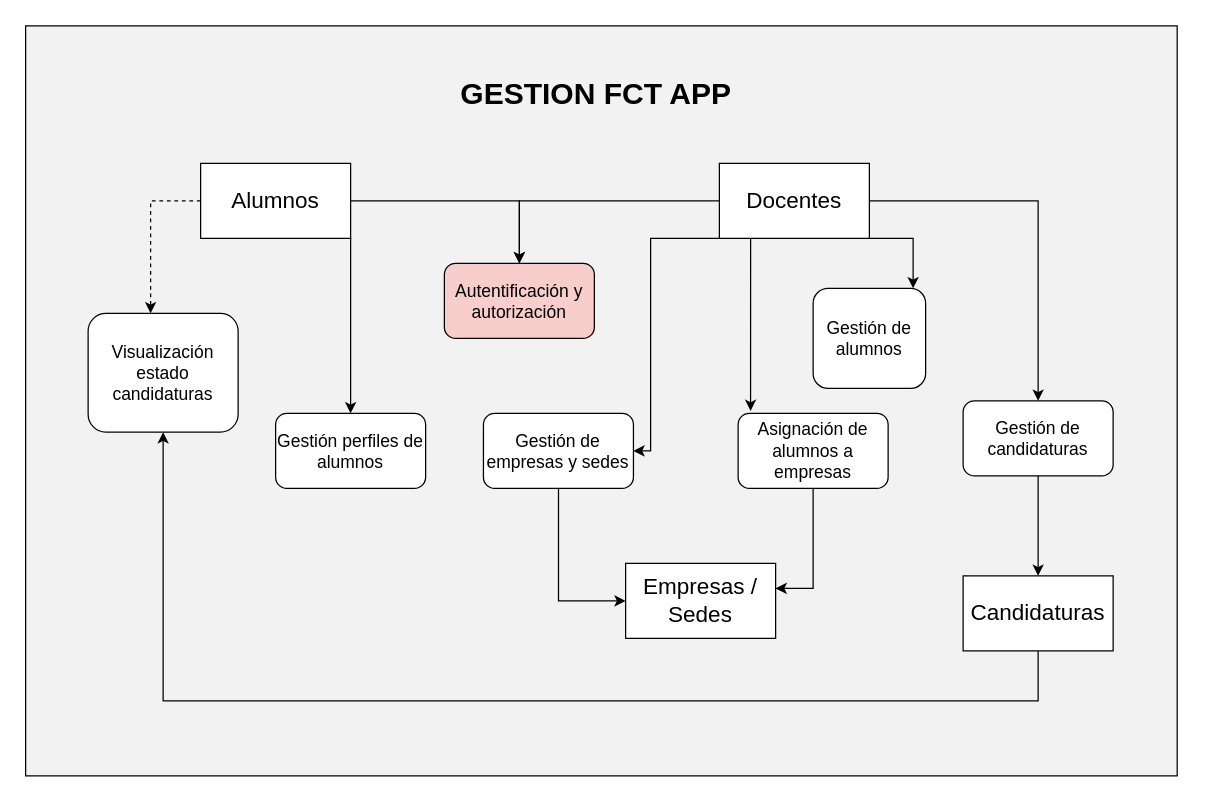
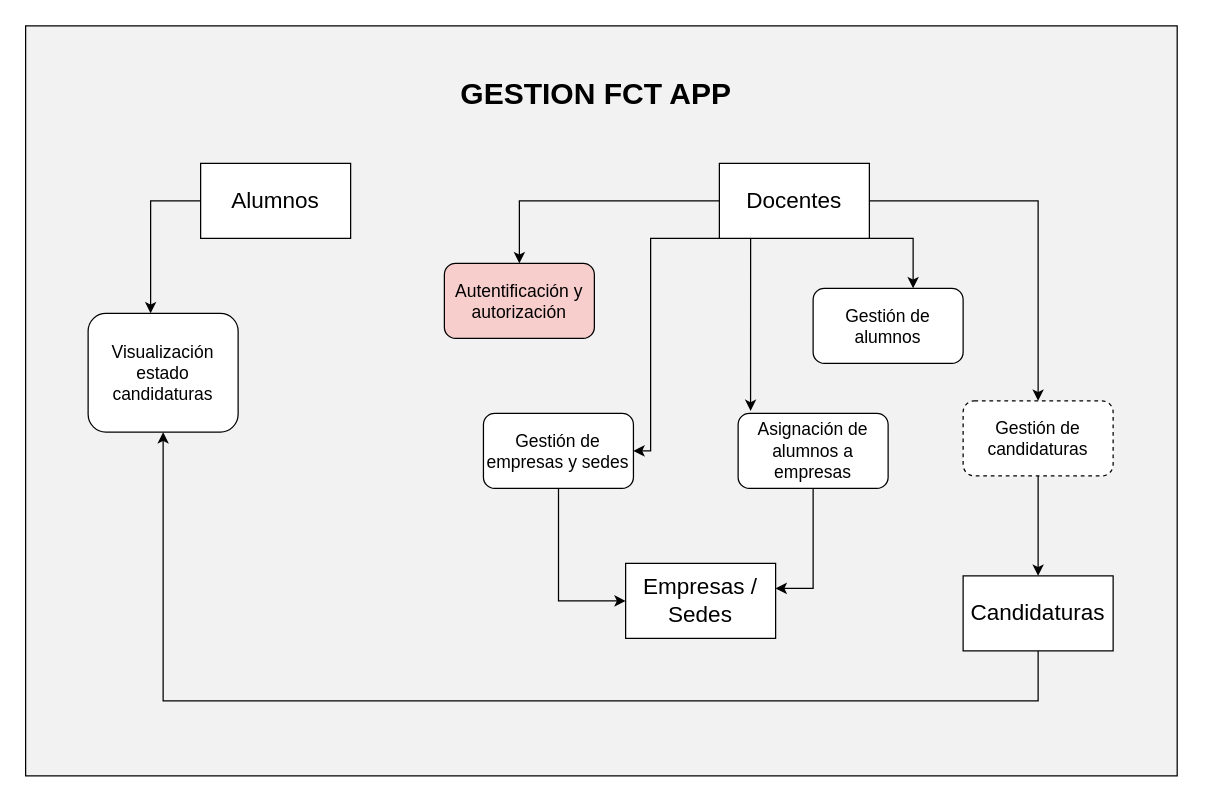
edge "Alumnos" -> "Autentificación y autorización": removed
edge "Alumnos" -> "Visualización estado candidaturas": style dashed -> solid
edge "Alumnos" -> "Gestión perfiles de alumnos": removed
node "Gestión de alumnos": size 113x100 -> 150x75
node "Gestión de candidaturas": style solid -> dashed
node "Gestión perfiles de alumnos": removed
